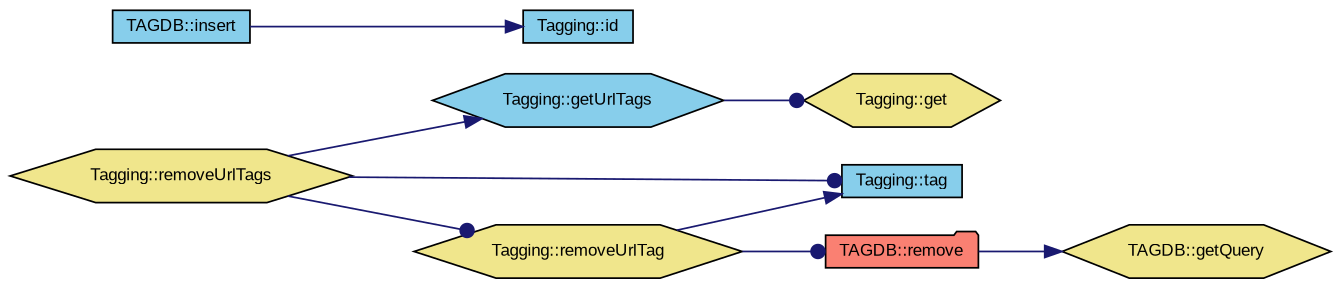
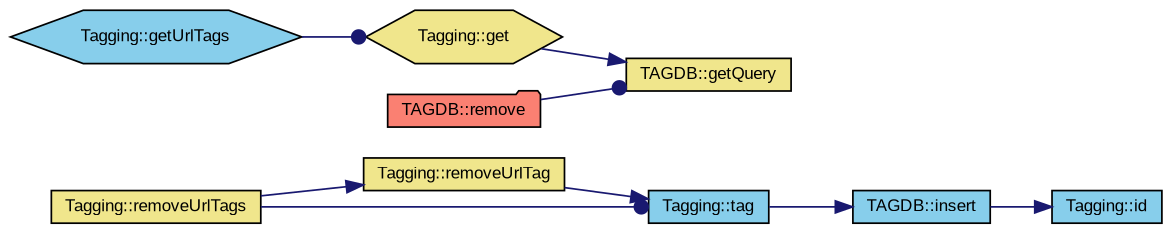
edge "Tagging::get" -> "TAGDB::getQuery": added
edge "Tagging::removeUrlTags" -> "Tagging::getUrlTags": removed
node "Tagging::removeUrlTags": shape hexagon -> box
edge "Tagging::tag" -> "TAGDB::insert": added
edge "Tagging::removeUrlTags" -> "Tagging::removeUrlTag": arrowhead dot -> normal
node "Tagging::removeUrlTag": shape hexagon -> box
edge "Tagging::removeUrlTag" -> "TAGDB::remove": removed
edge "TAGDB::remove" -> "TAGDB::getQuery": arrowhead normal -> dot
node "TAGDB::getQuery": shape hexagon -> box
